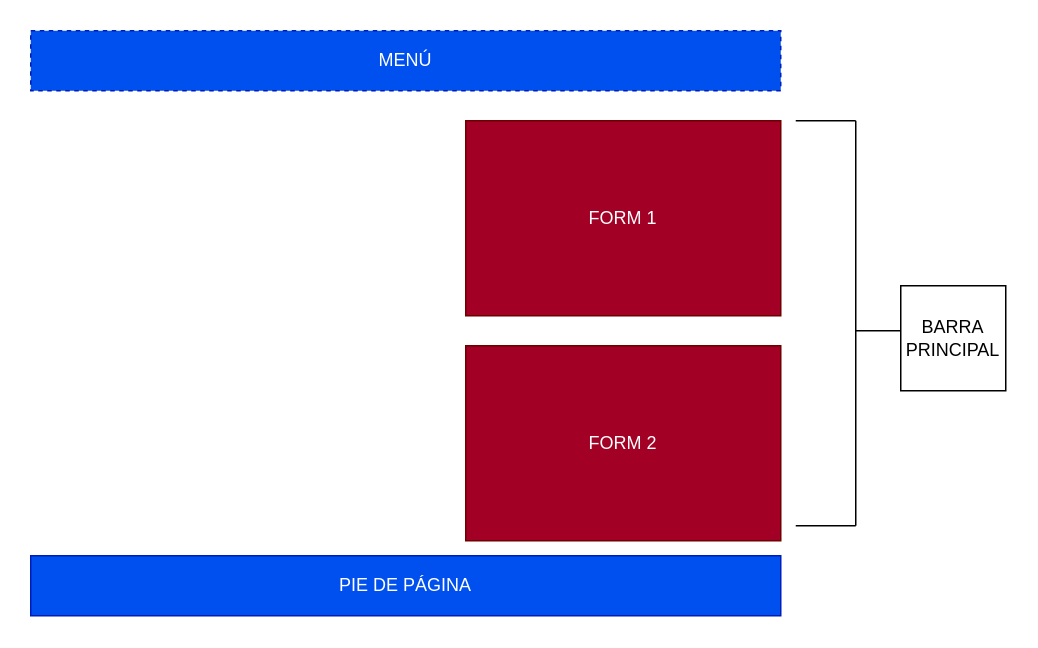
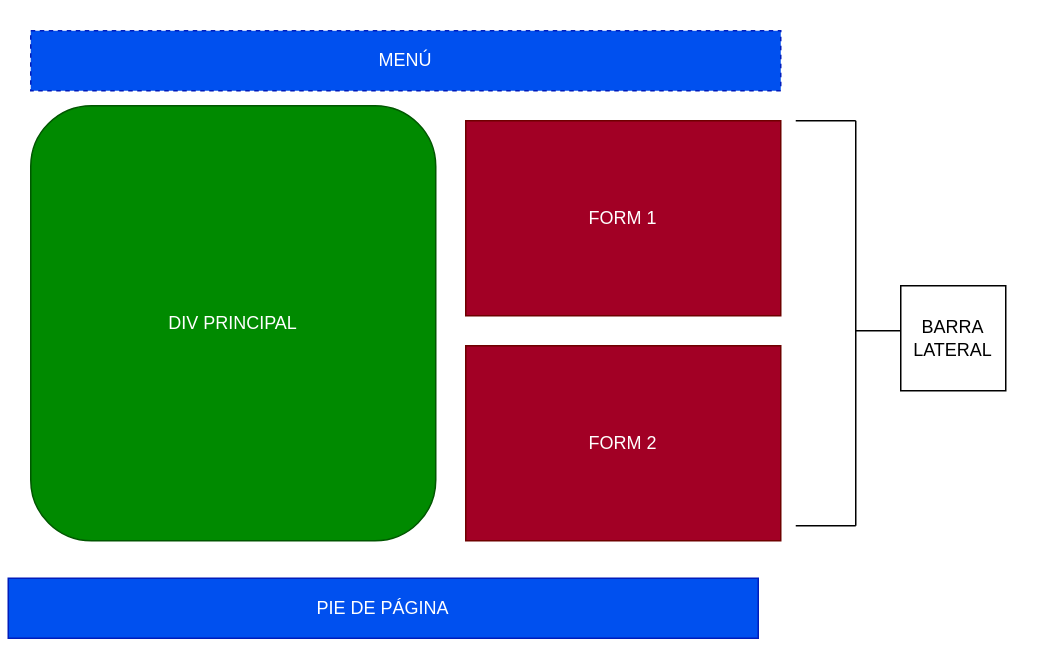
node "DIV PRINCIPAL": added
node "BARRA PRINCIPAL": label "BARRA PRINCIPAL" -> "BARRA LATERAL"
node "PIE DE PÁGINA": moved (406, 586) -> (383, 608)
